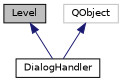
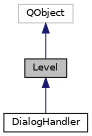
edge "DialogHandler" -> "QObject": now "Level" -> "QObject"
